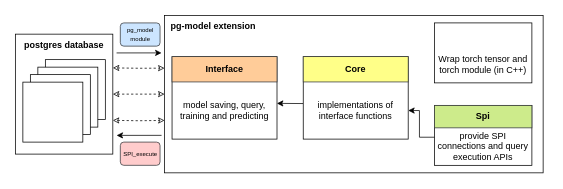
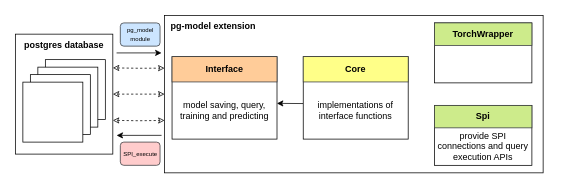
node "TorchWrapper": added
node "Wrap torch tensor and torch module (in C++)": removed
edge "provide SPI connections and query execution APIs" -> "implementations of interface functions": removed
